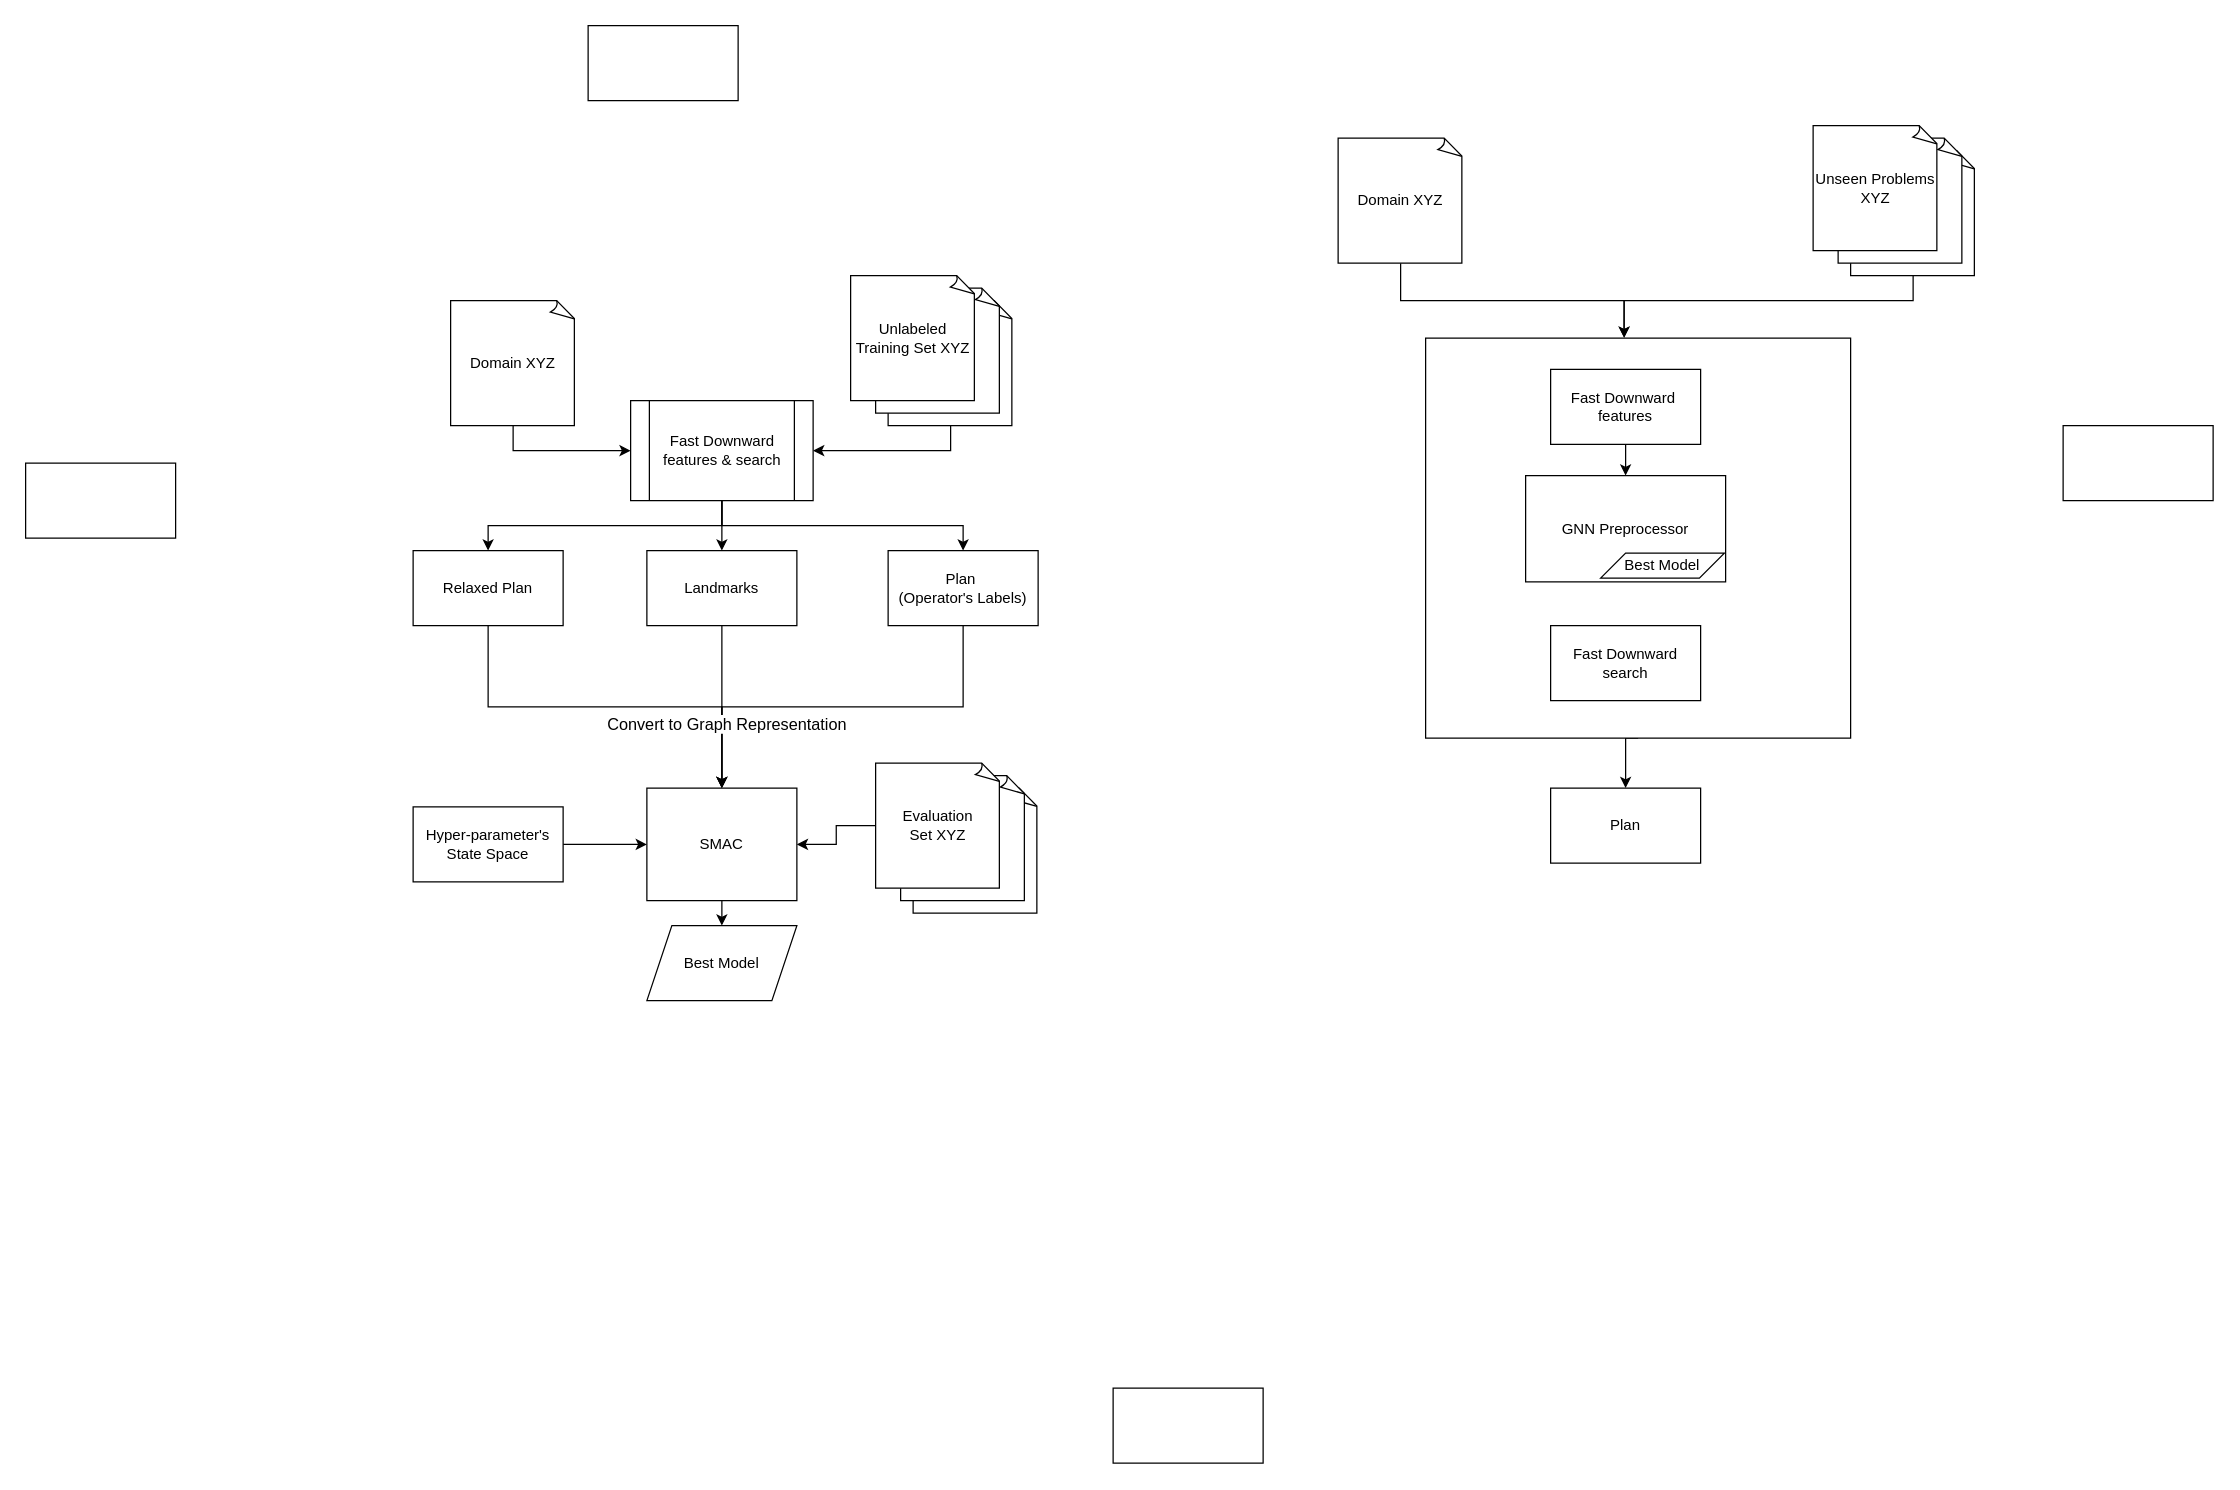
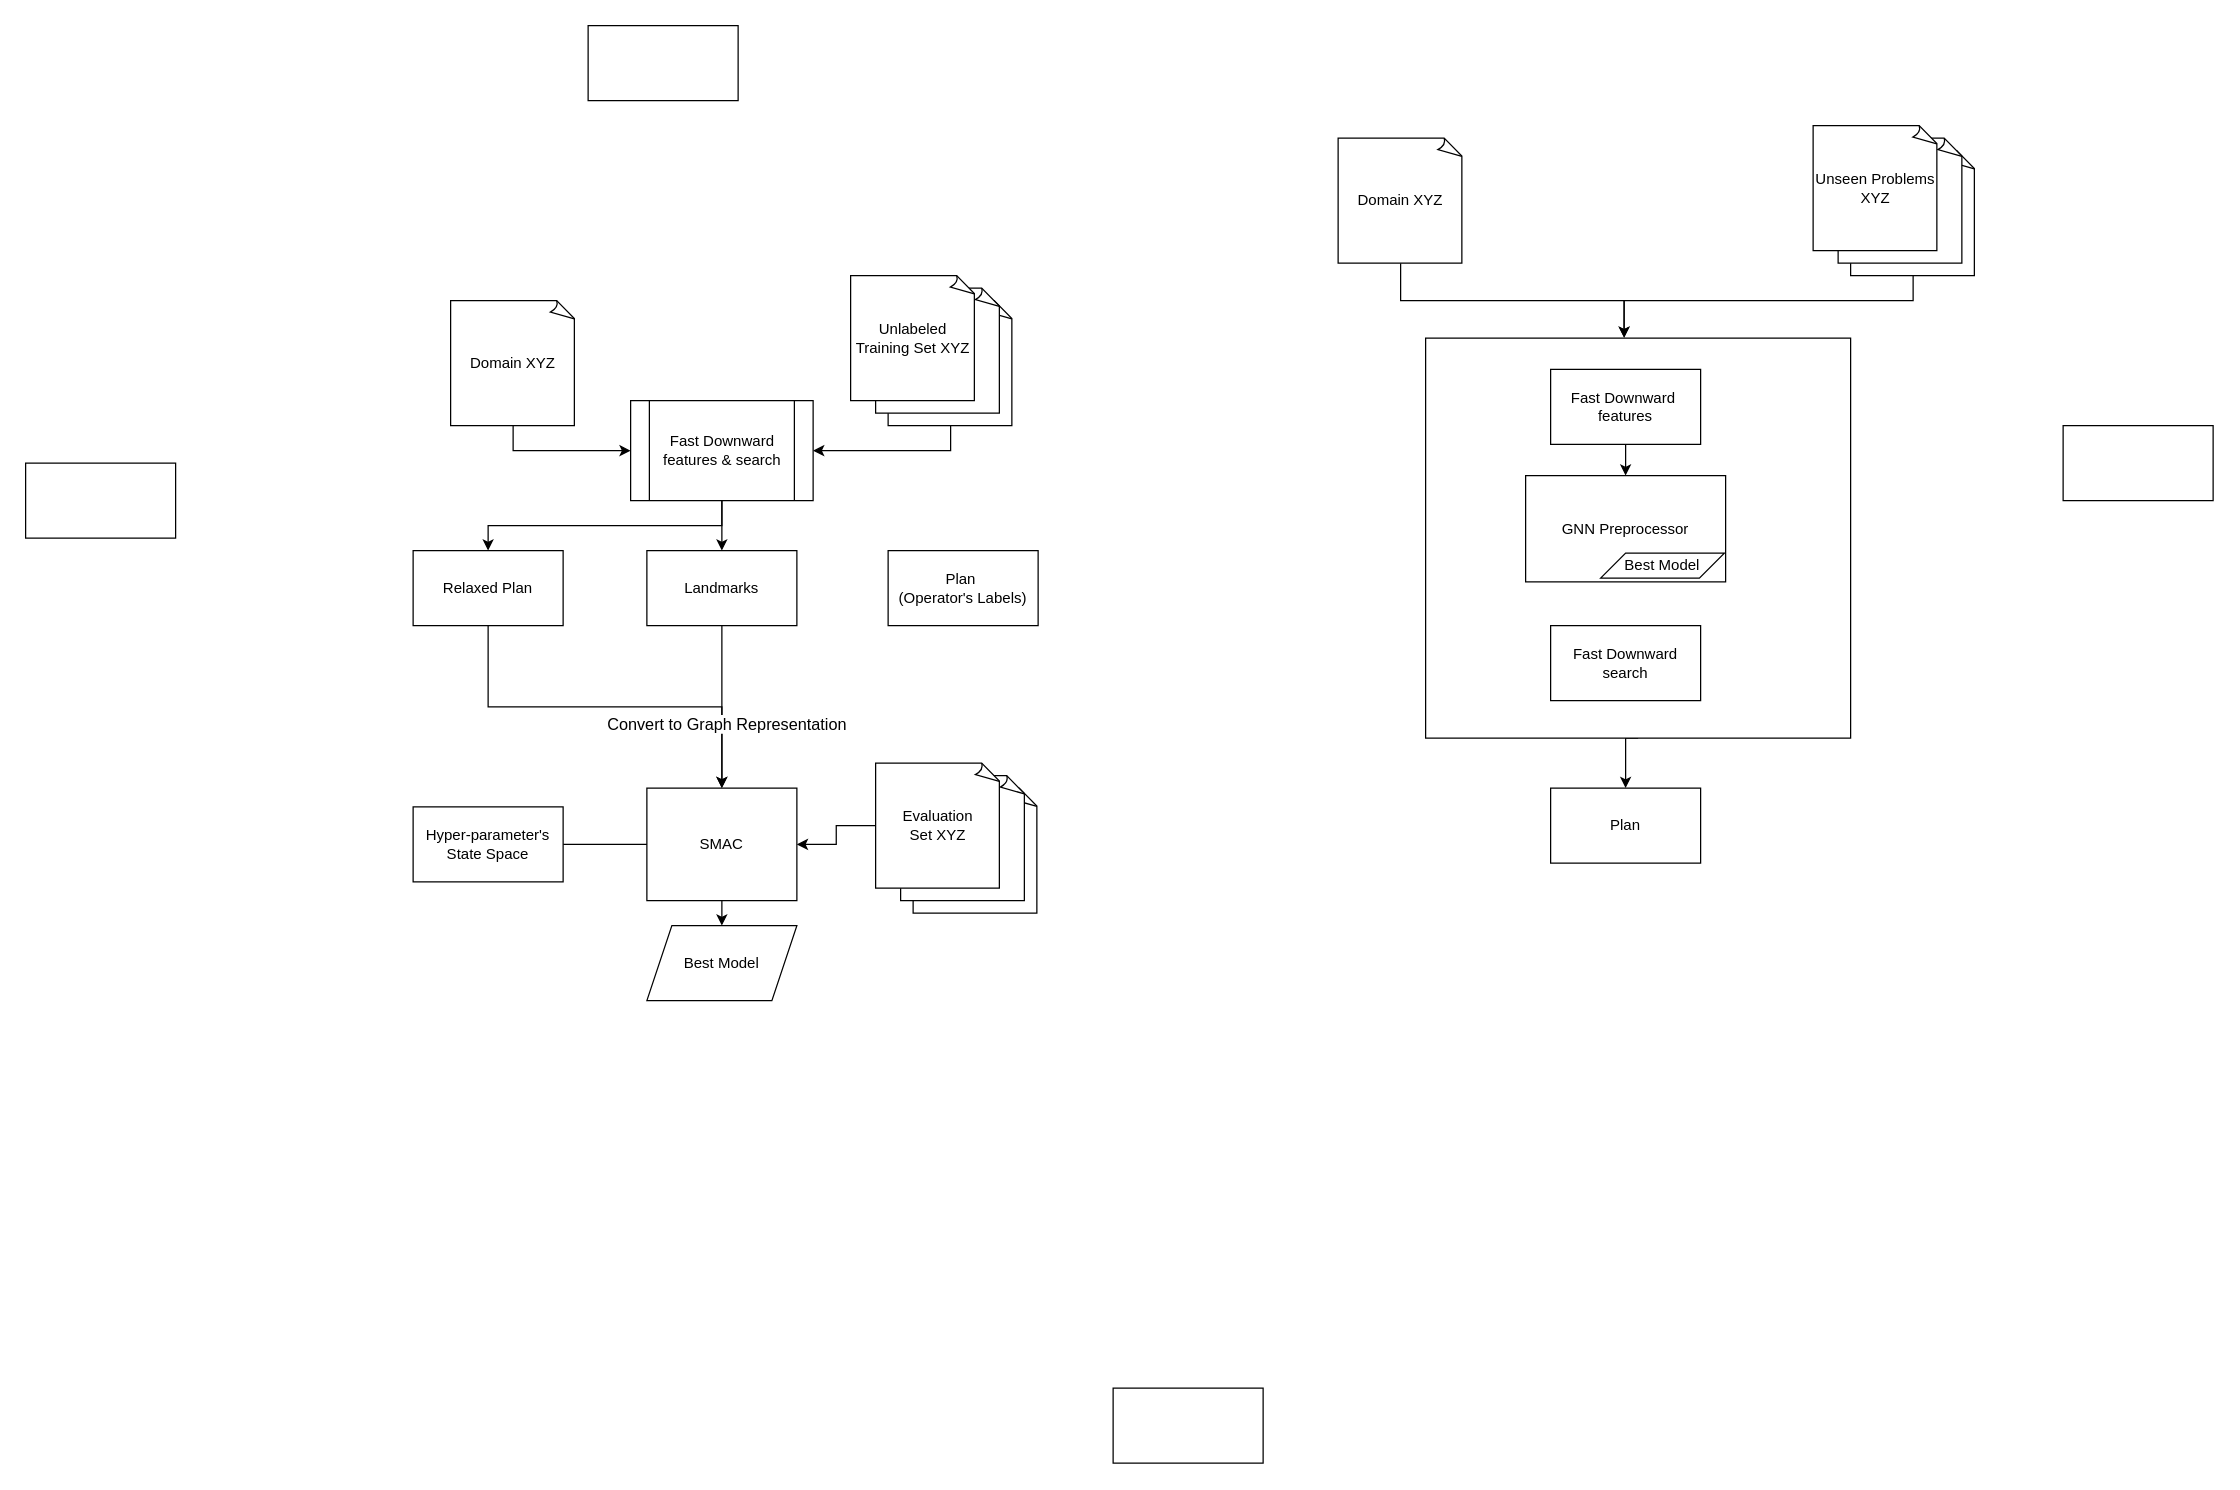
edge "Fast Downward features & search" -> "Plan (Operator's Labels)": removed
edge "Plan (Operator's Labels)" -> "SMAC": removed
edge "Hyper-parameter's State Space" -> "SMAC": arrowhead classic -> none
